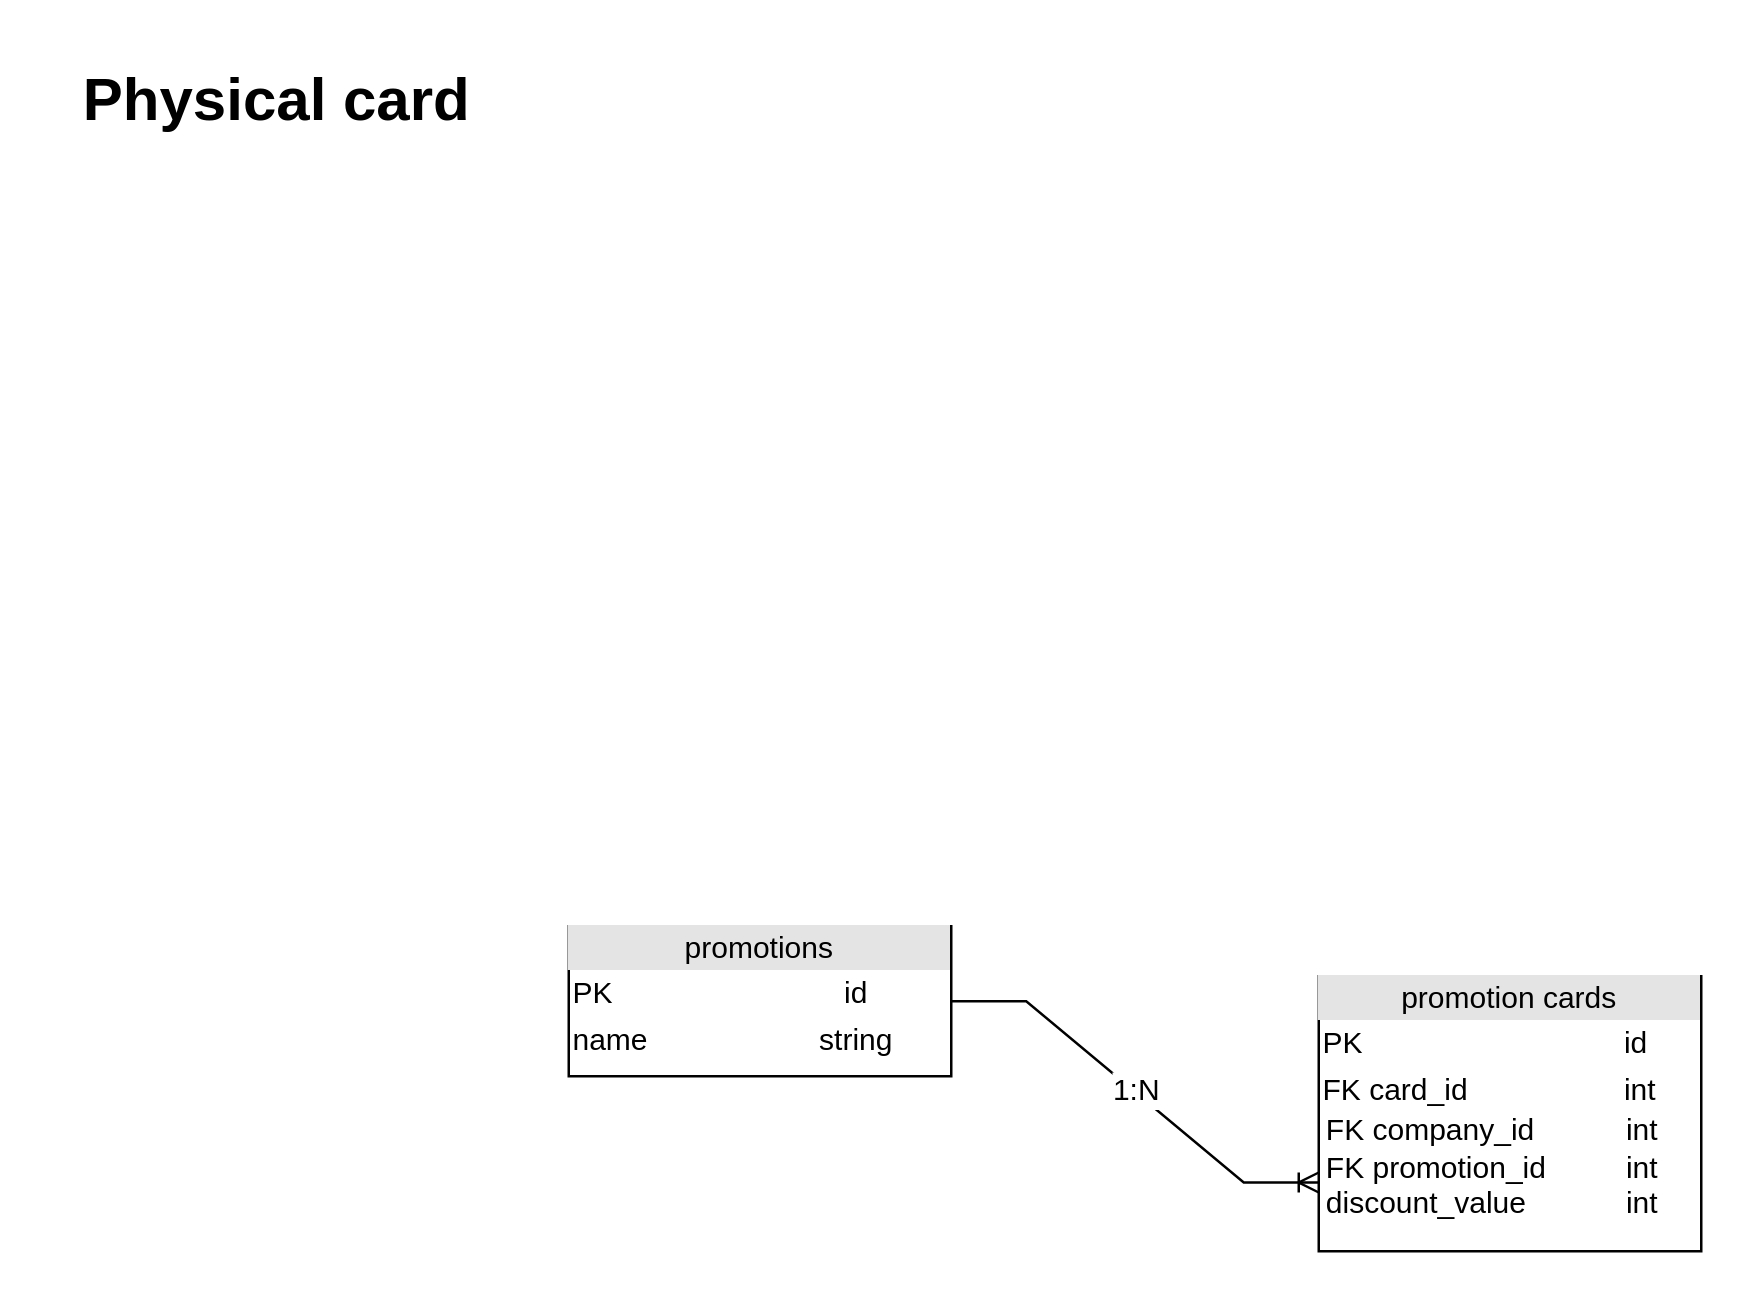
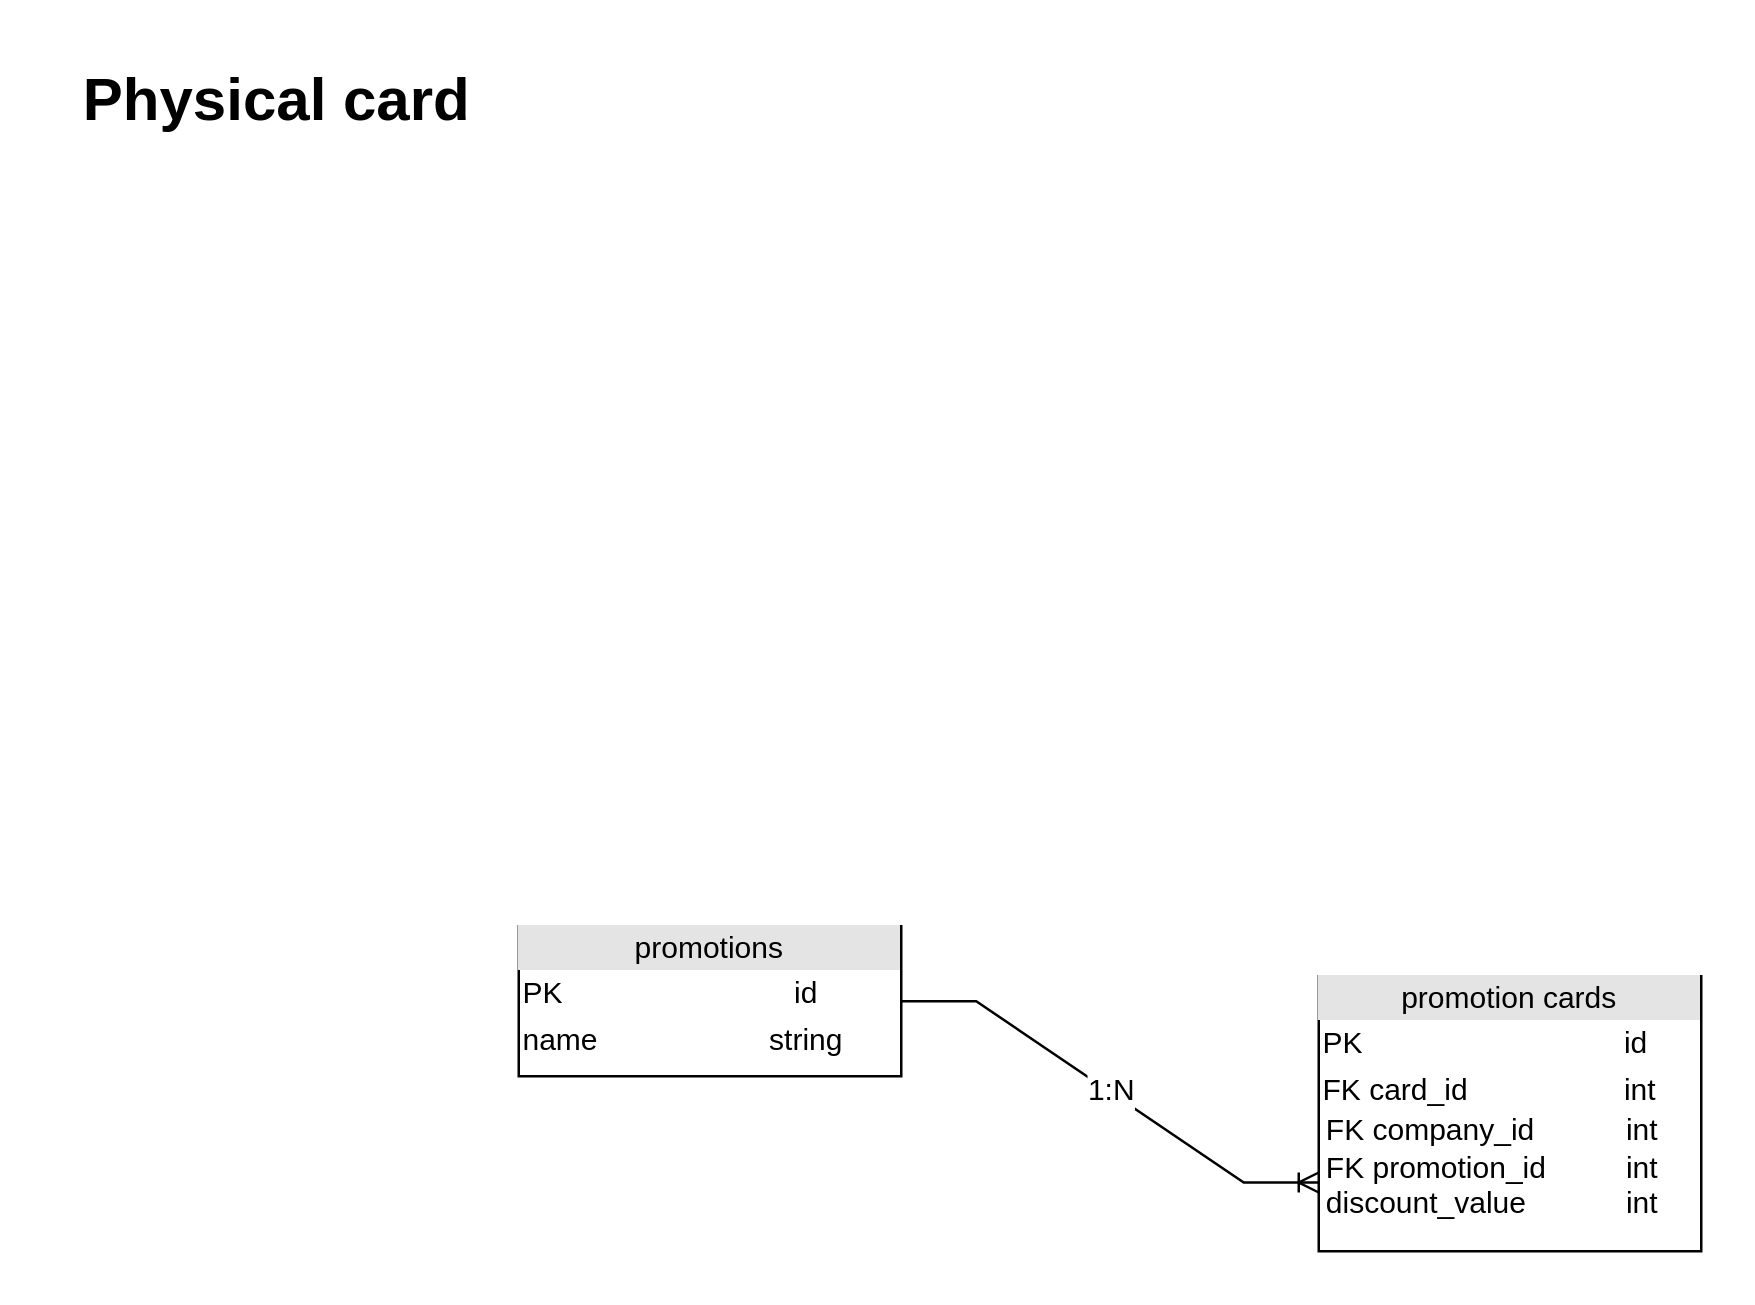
node "promotions PK id name string": moved (760, 1001) -> (710, 1001)
